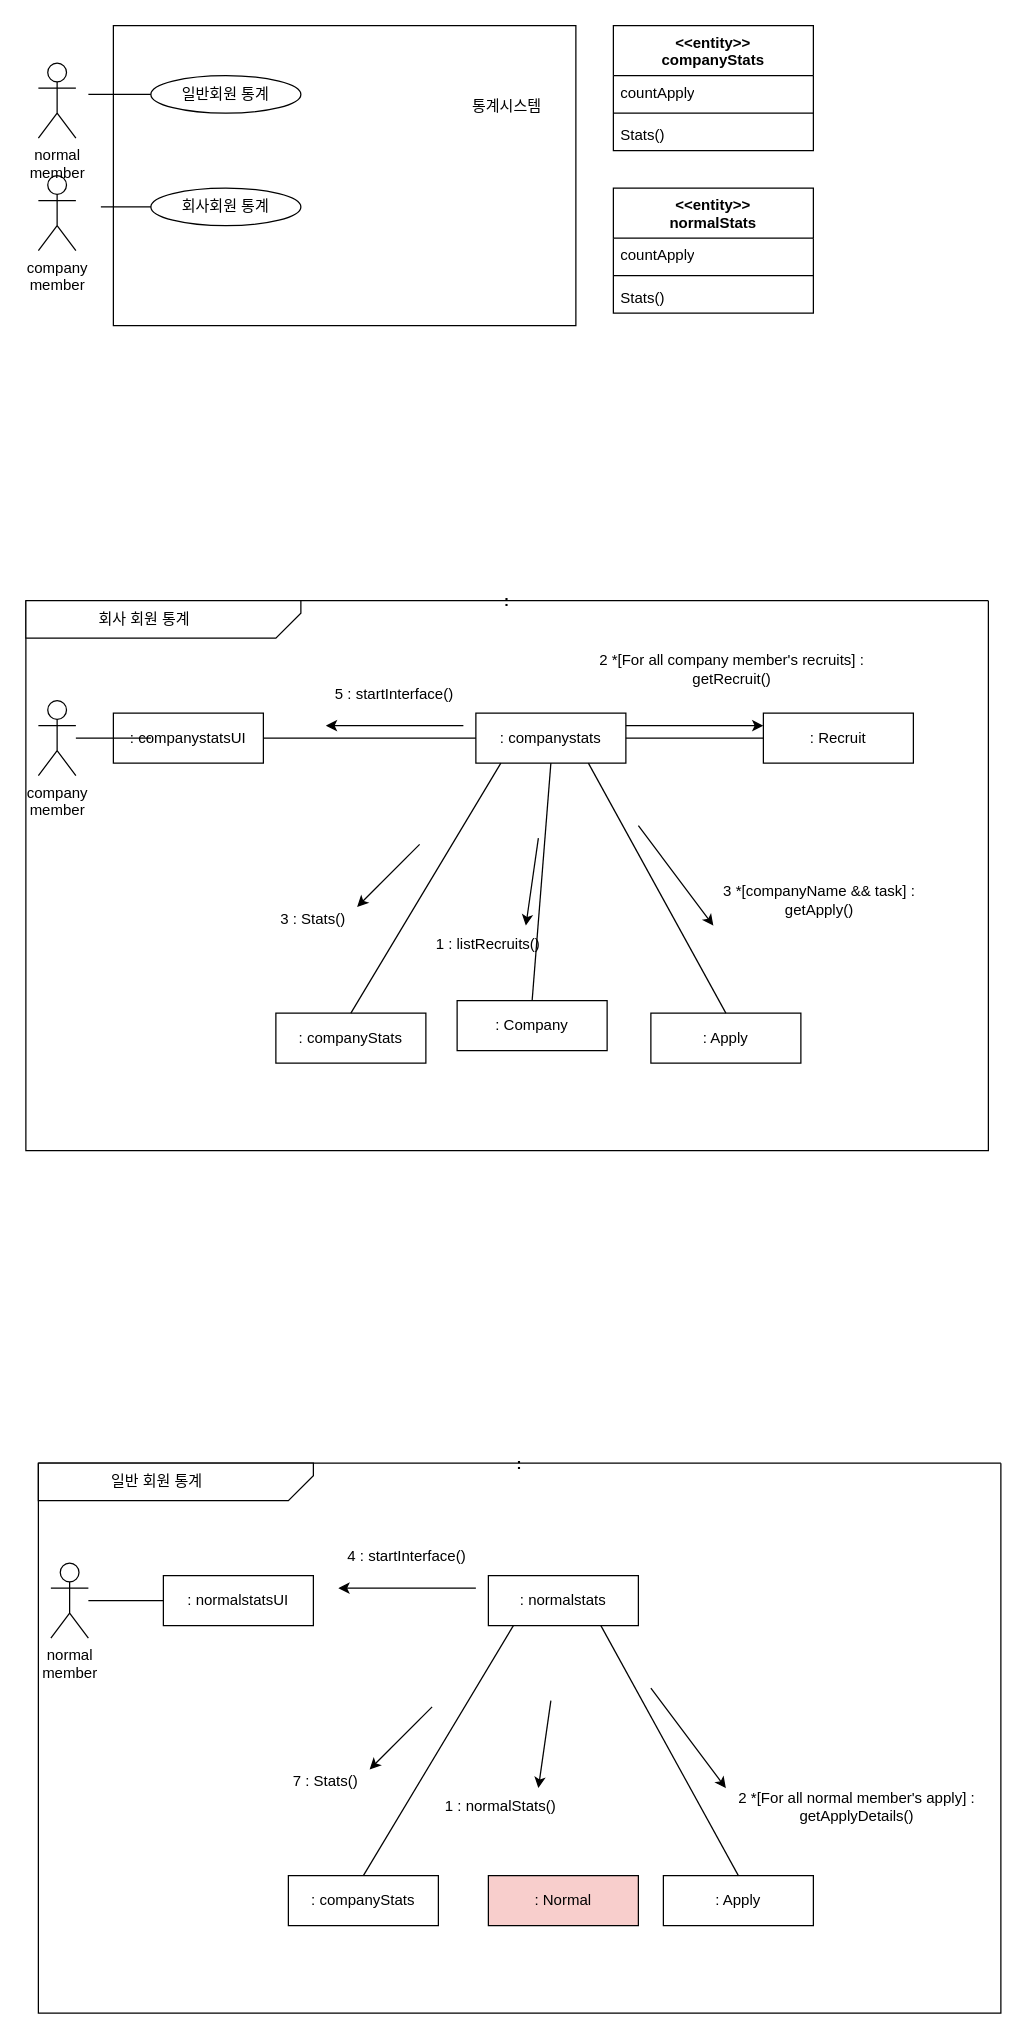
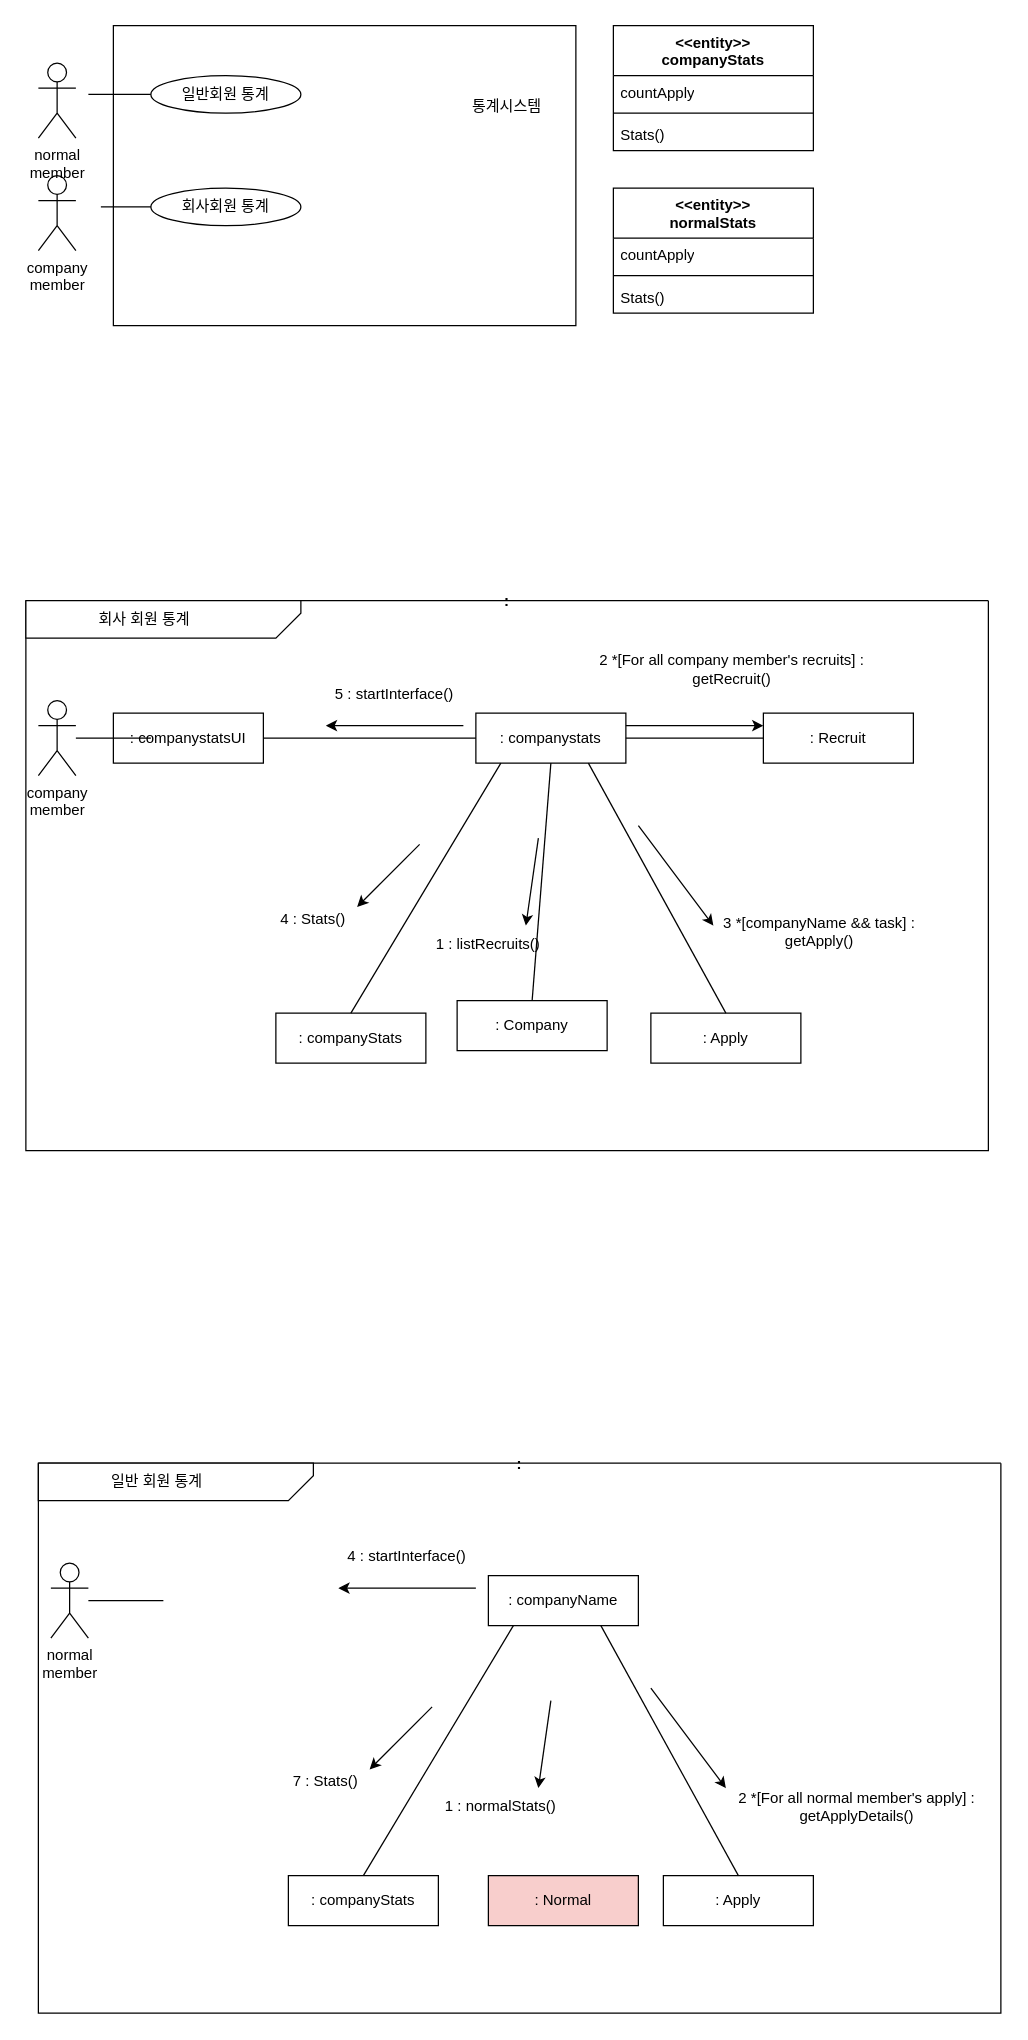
node "3 *[companyName && task] : getApply()": moved (819, 901) -> (819, 932)
node "3 : Stats()": label "3 : Stats()" -> "4 : Stats()"
node ": normalstatsUI": removed
node ": normalstats": label ": normalstats" -> ": companyName"
